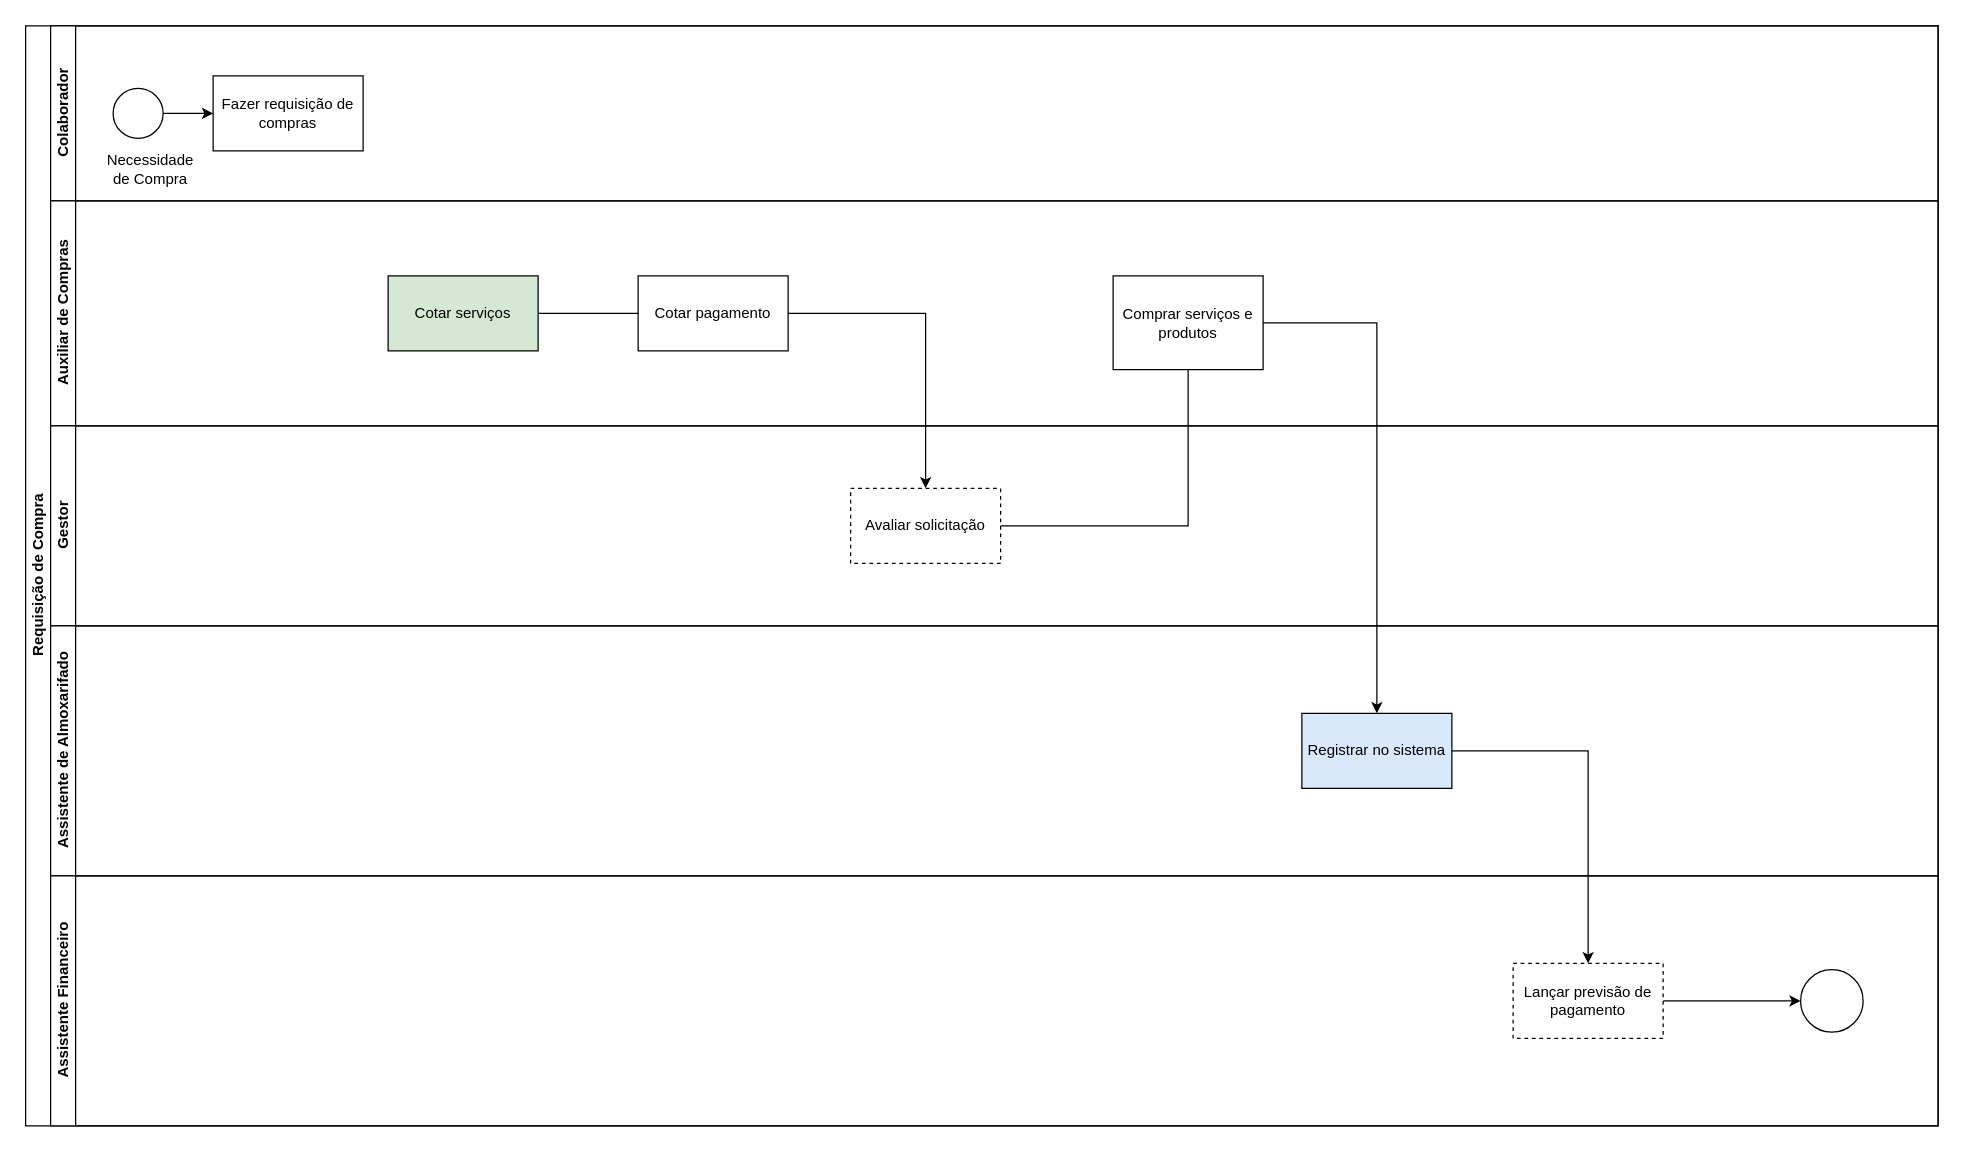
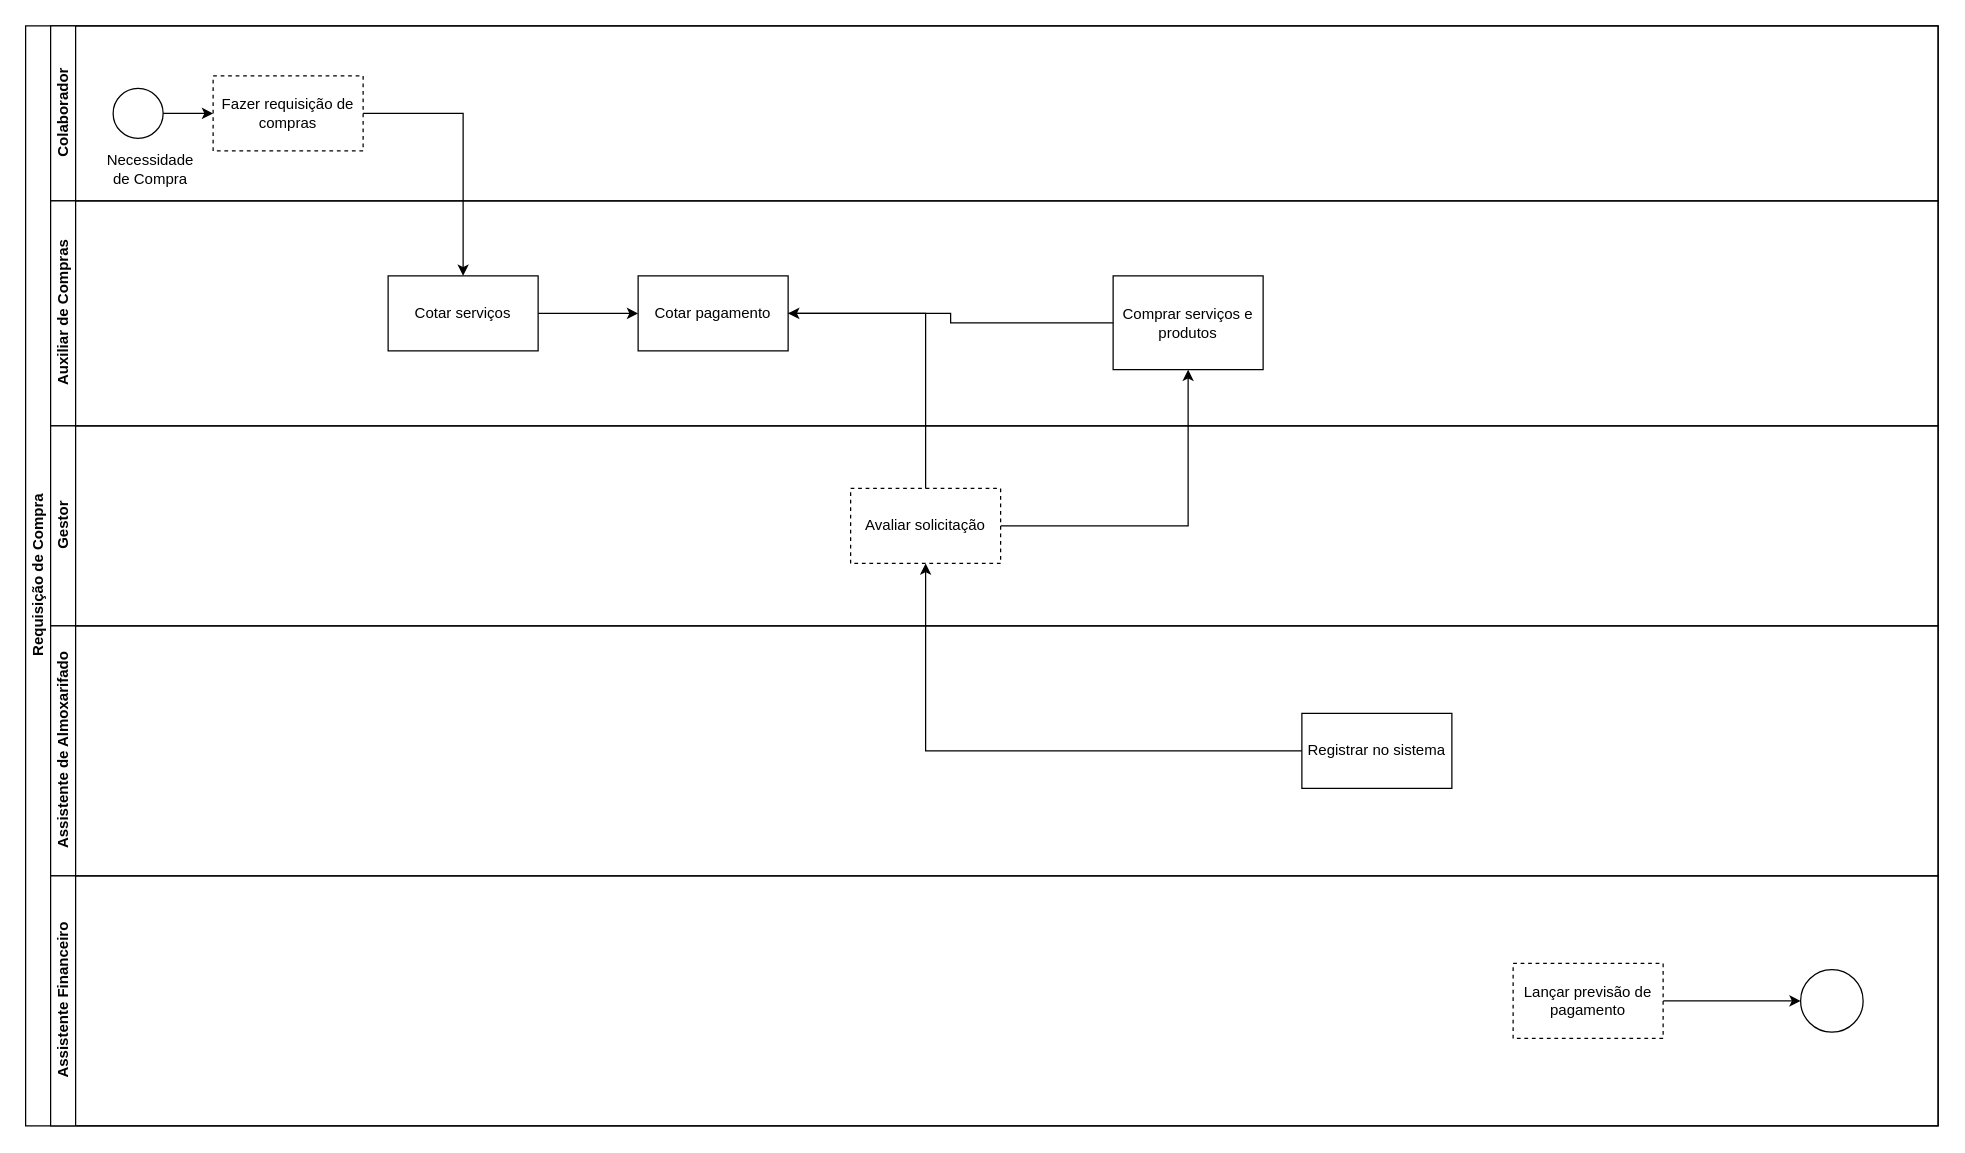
node "Fazer requisição de compras": style solid -> dashed
edge "Fazer requisição de compras" -> "Cotar serviços": added
node "Cotar serviços": fillcolor #d5e8d4 -> #ffffff
edge "Cotar serviços" -- "Cotar pagamento": arrowhead none -> classic
edge "Comprar serviços e produtos" -- "Avaliar solicitação": arrowhead none -> classic
edge "Comprar serviços e produtos" -> "Registrar no sistema": now "Comprar serviços e produtos" -> "Cotar pagamento"
edge "Cotar pagamento" -> "Avaliar solicitação": arrowhead classic -> none
node "Registrar no sistema": fillcolor #dae8fc -> #ffffff
edge "Registrar no sistema" -> "Lançar previsão de pagamento": now "Registrar no sistema" -> "Avaliar solicitação"
